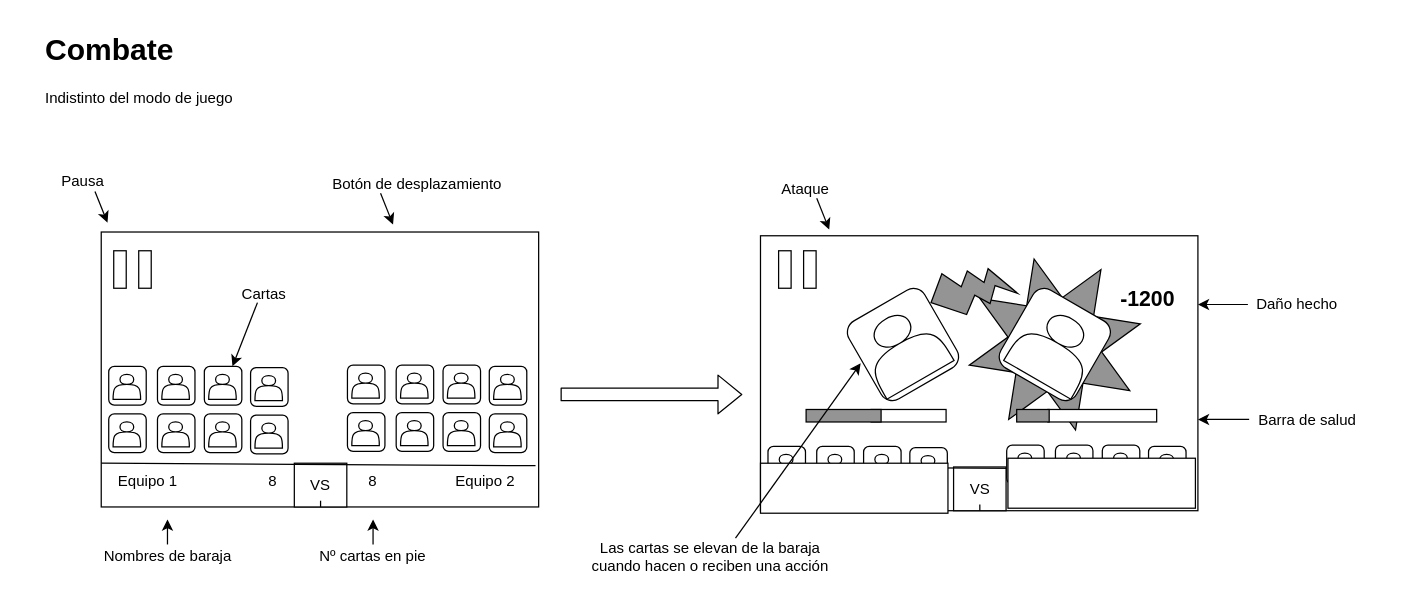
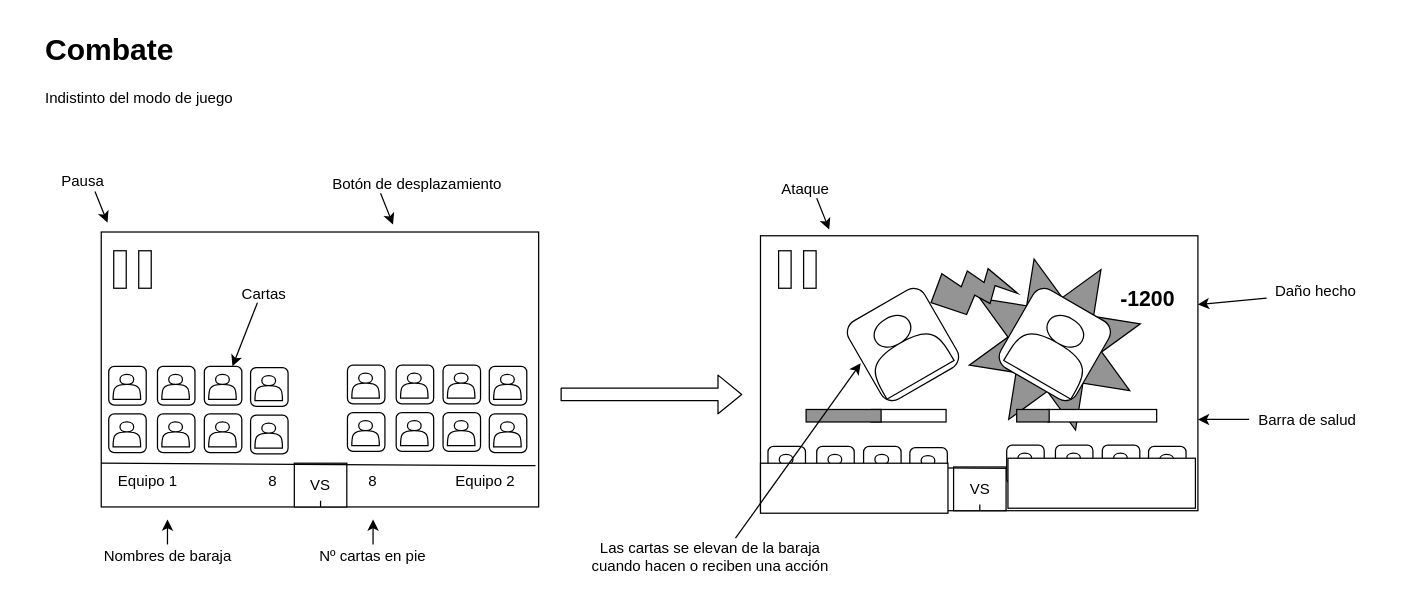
node "Daño hecho": moved (1316, 304) -> (1335, 292)
